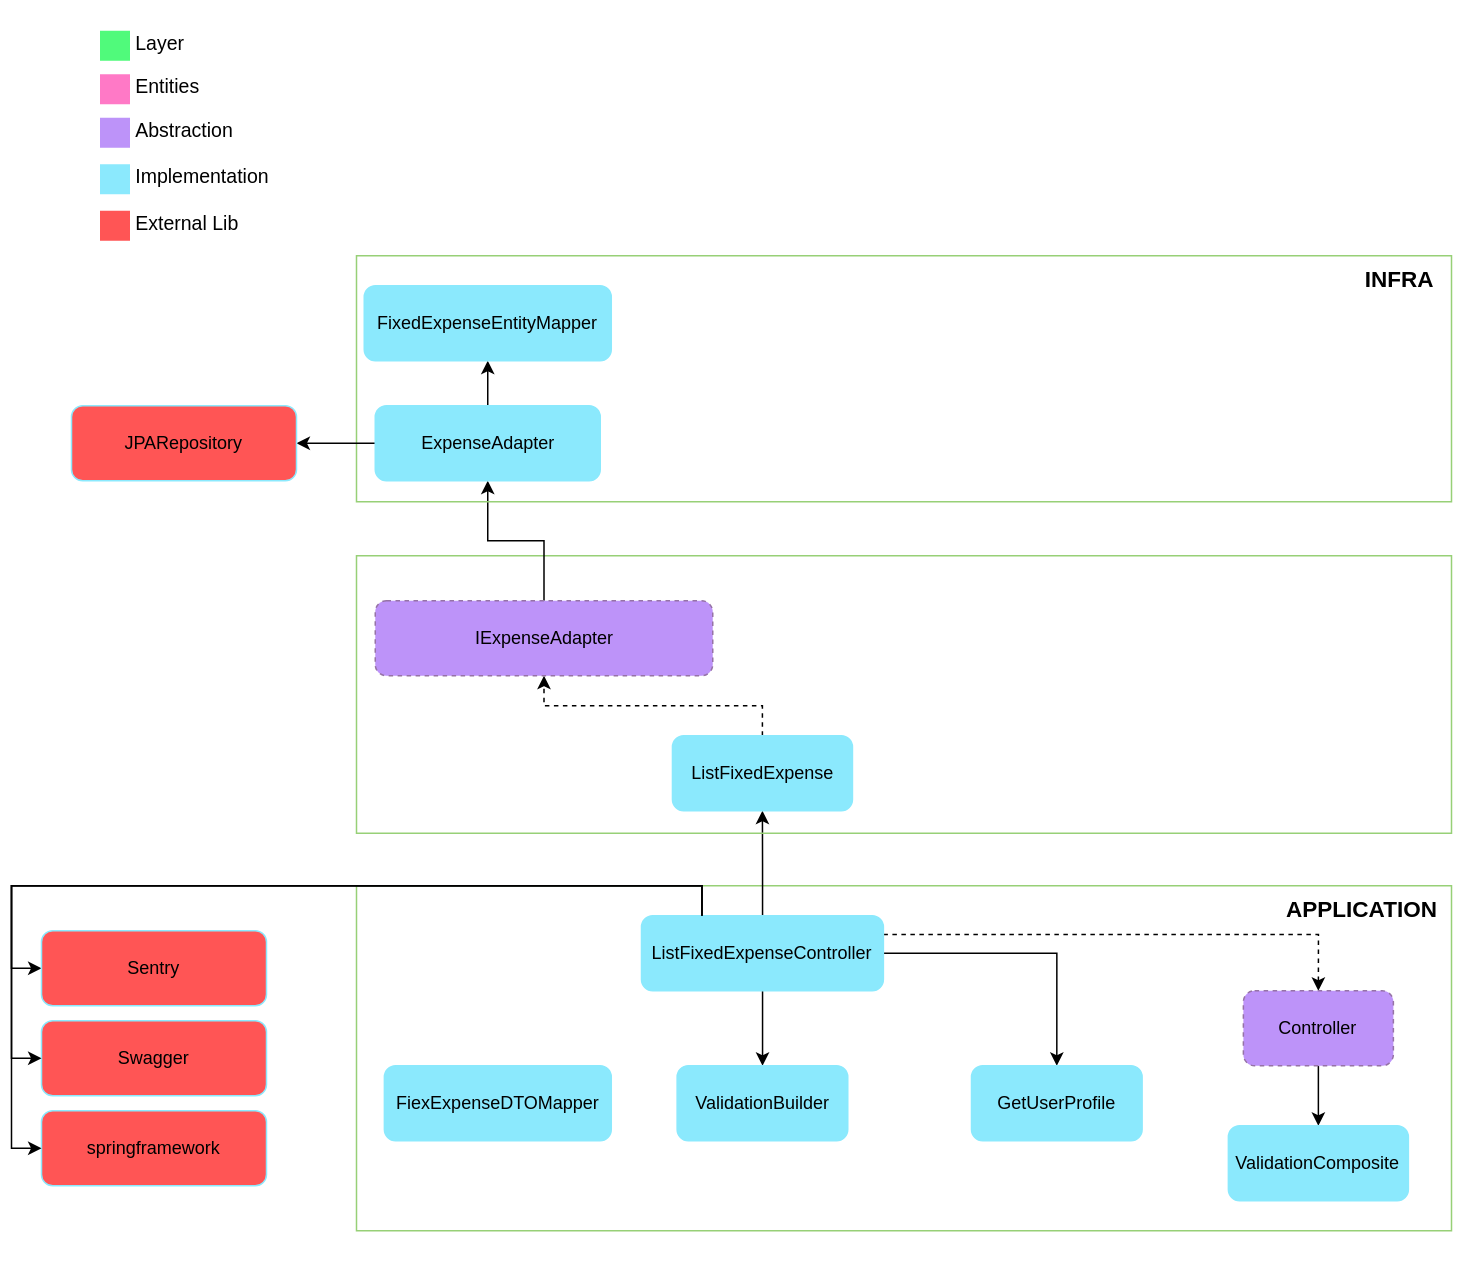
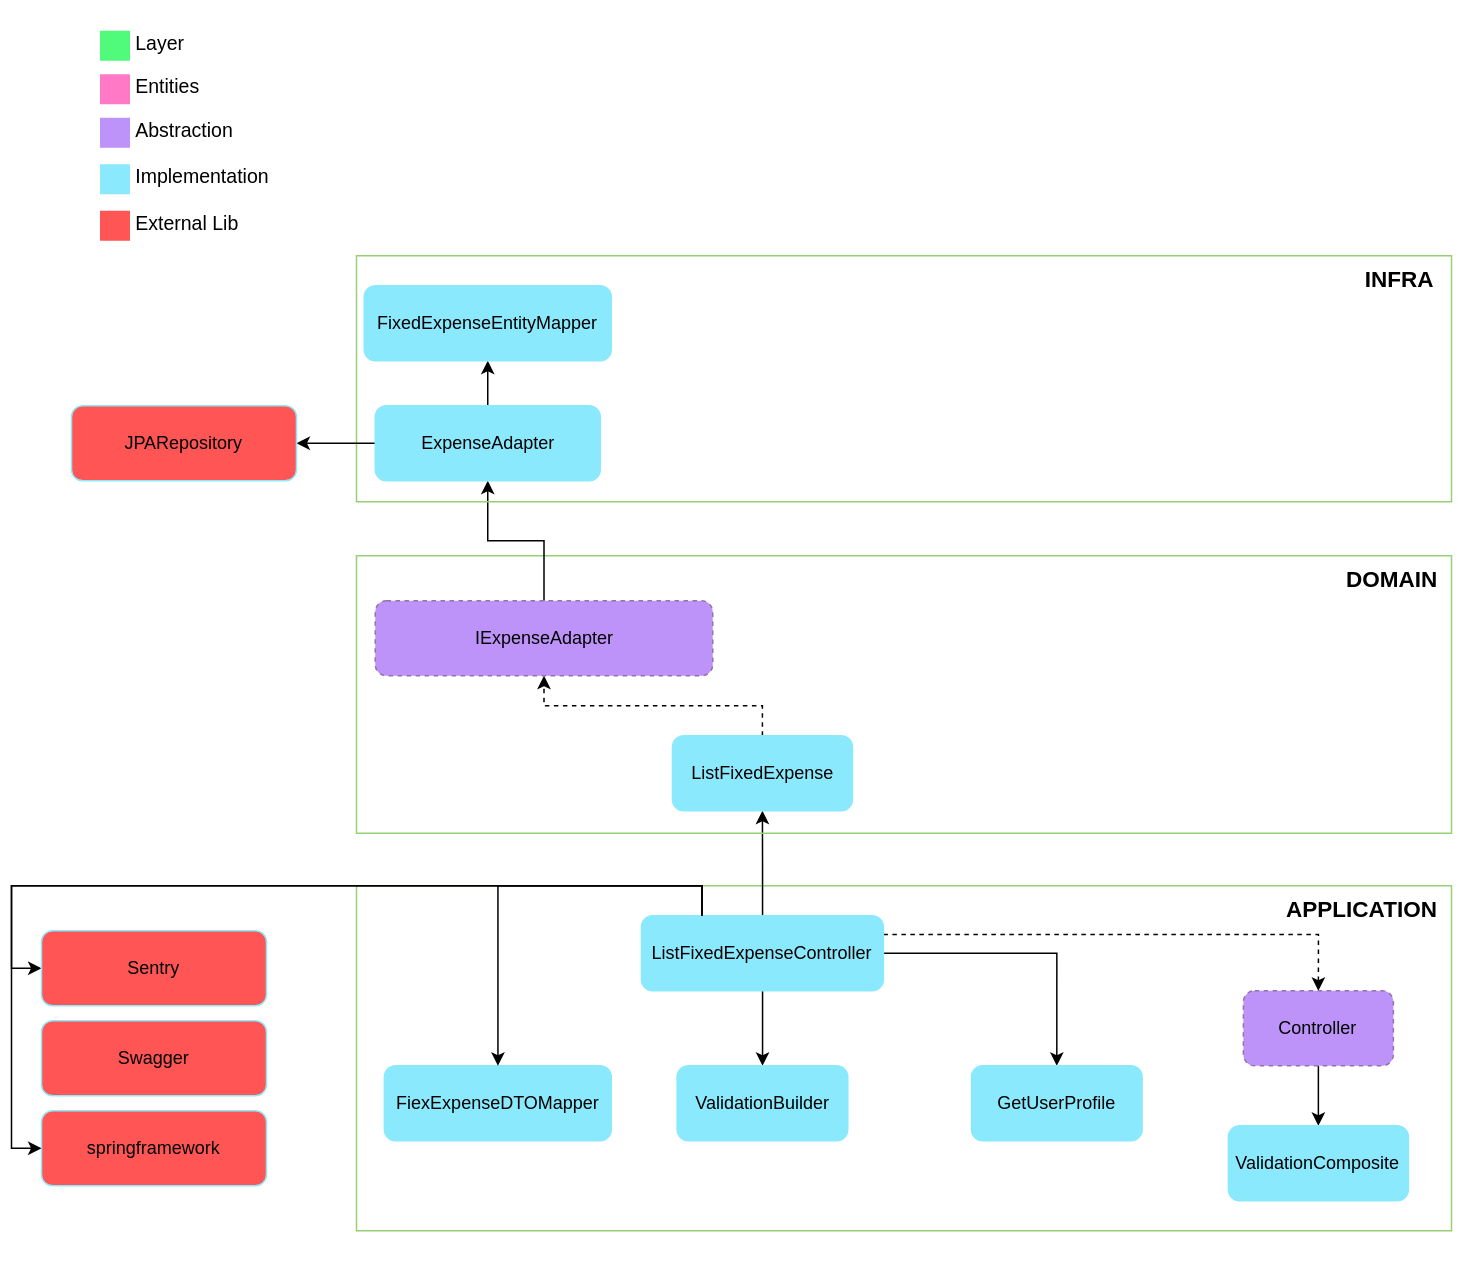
node "DOMAIN": added
edge "ListFixedExpenseController" -> "Swagger": now "ListFixedExpenseController" -> "FiexExpenseDTOMapper"
